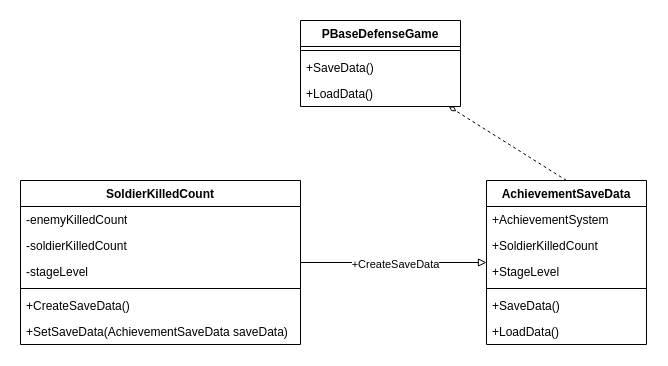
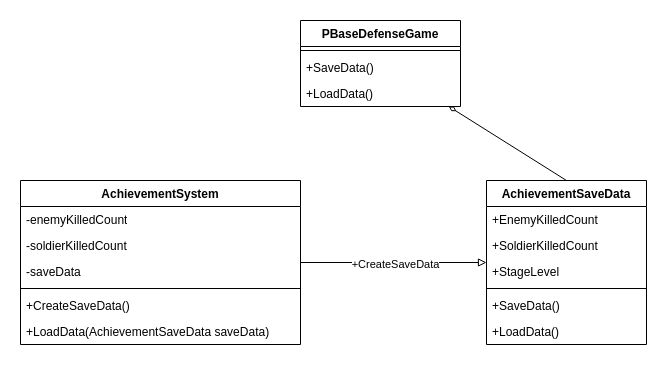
edge "AchievementSaveData" -> "PBaseDefenseGame": style dashed -> solid
node "SoldierKilledCount": label "SoldierKilledCount" -> "AchievementSystem"
node "+AchievementSystem": label "+AchievementSystem" -> "+EnemyKilledCount"
node "-stageLevel": label "-stageLevel" -> "-saveData"
node "+SetSaveData(AchievementSaveData saveData)": label "+SetSaveData(AchievementSaveData saveData)" -> "+LoadData(AchievementSaveData saveData)"
